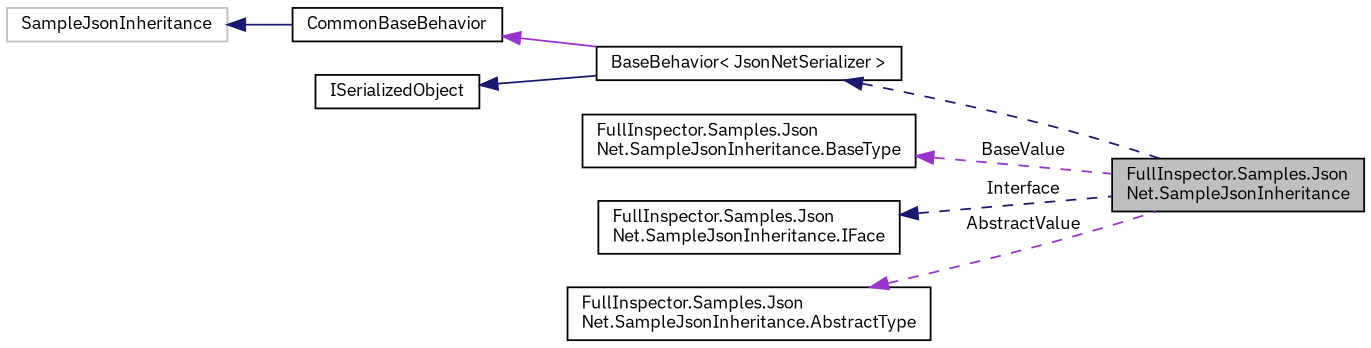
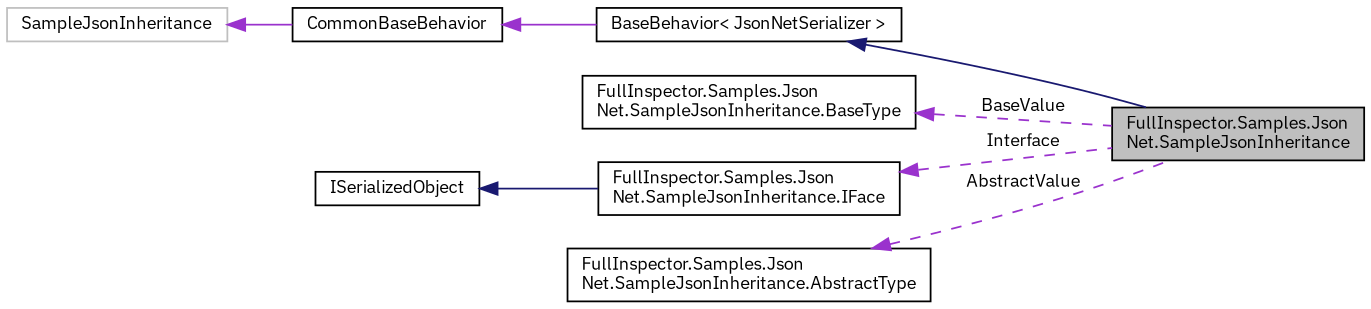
edge "CommonBaseBehavior" -> "SampleJsonInheritance": color midnightblue -> darkorchid3
edge "BaseBehavior< JsonNetSerializer >" -> "ISerializedObject": now "FullInspector.Samples.Json Net.SampleJsonInheritance.IFace" -> "ISerializedObject"
edge "FullInspector.Samples.Json Net.SampleJsonInheritance" -> "BaseBehavior< JsonNetSerializer >": style dashed -> solid
edge "FullInspector.Samples.Json Net.SampleJsonInheritance" -> "FullInspector.Samples.Json Net.SampleJsonInheritance.IFace": color midnightblue -> darkorchid3
